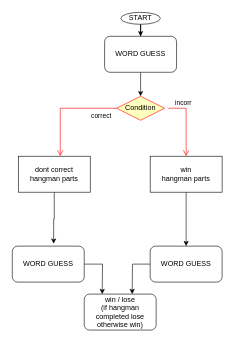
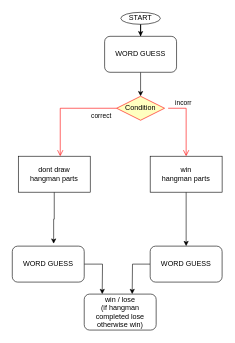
node "dont correct hangman parts": label "dont correct hangman parts" -> "dont draw hangman parts"
